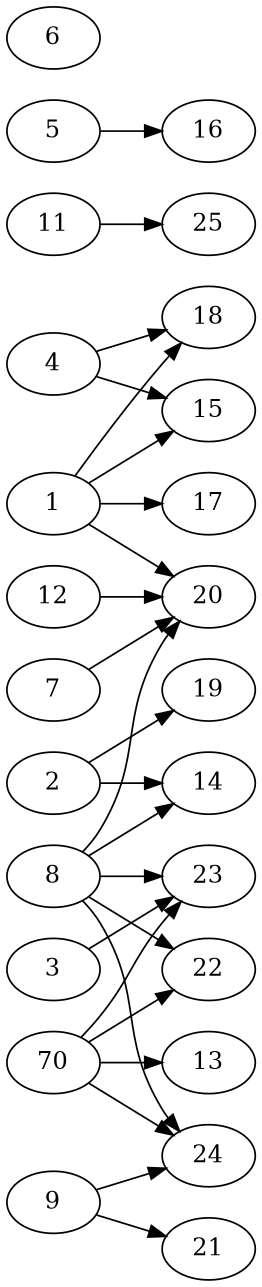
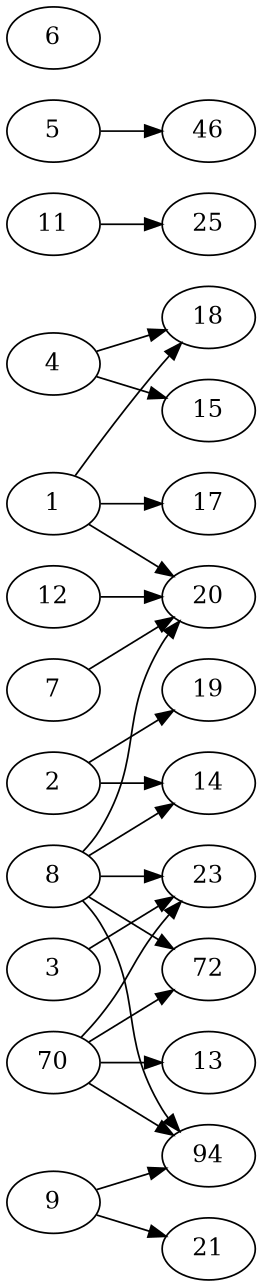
node "16": label "16" -> "46"
edge "1" -> "15": removed
node "22": label "22" -> "72"
node "24": label "24" -> "94"
